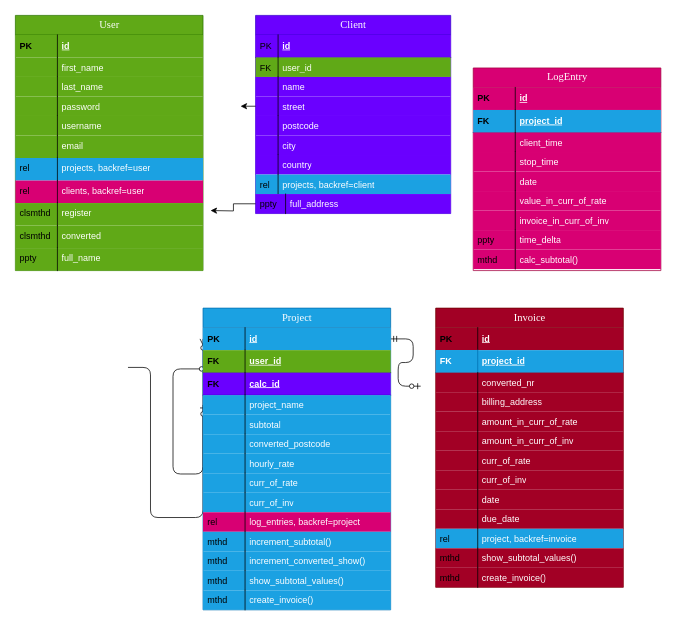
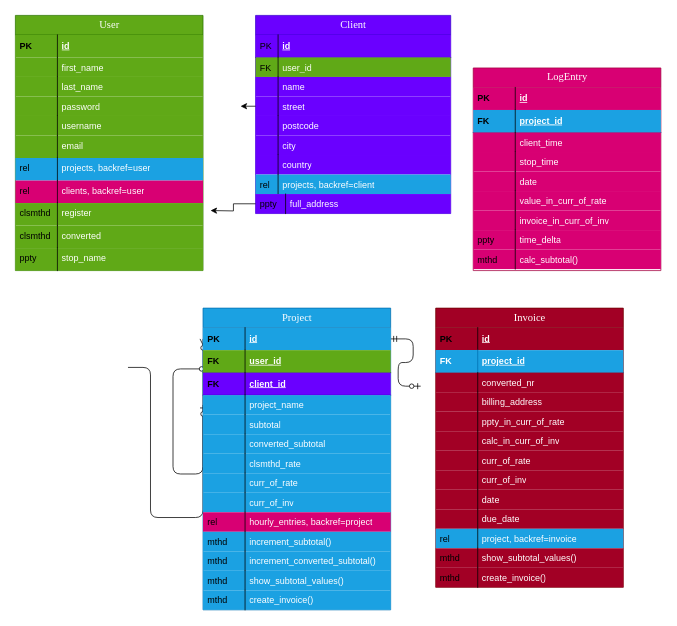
node "full_name": label "full_name" -> "stop_name"
node "calc_id": label "calc_id" -> "client_id"
node "amount_in_curr_of_rate": label "amount_in_curr_of_rate" -> "ppty_in_curr_of_rate"
node "amount_in_curr_of_inv": label "amount_in_curr_of_inv" -> "calc_in_curr_of_inv"
node "converted_postcode": label "converted_postcode" -> "converted_subtotal"
node "hourly_rate": label "hourly_rate" -> "clsmthd_rate"
node "log_entries, backref=project": label "log_entries, backref=project" -> "hourly_entries, backref=project"
node "increment_converted_show()": label "increment_converted_show()" -> "increment_converted_subtotal()"
